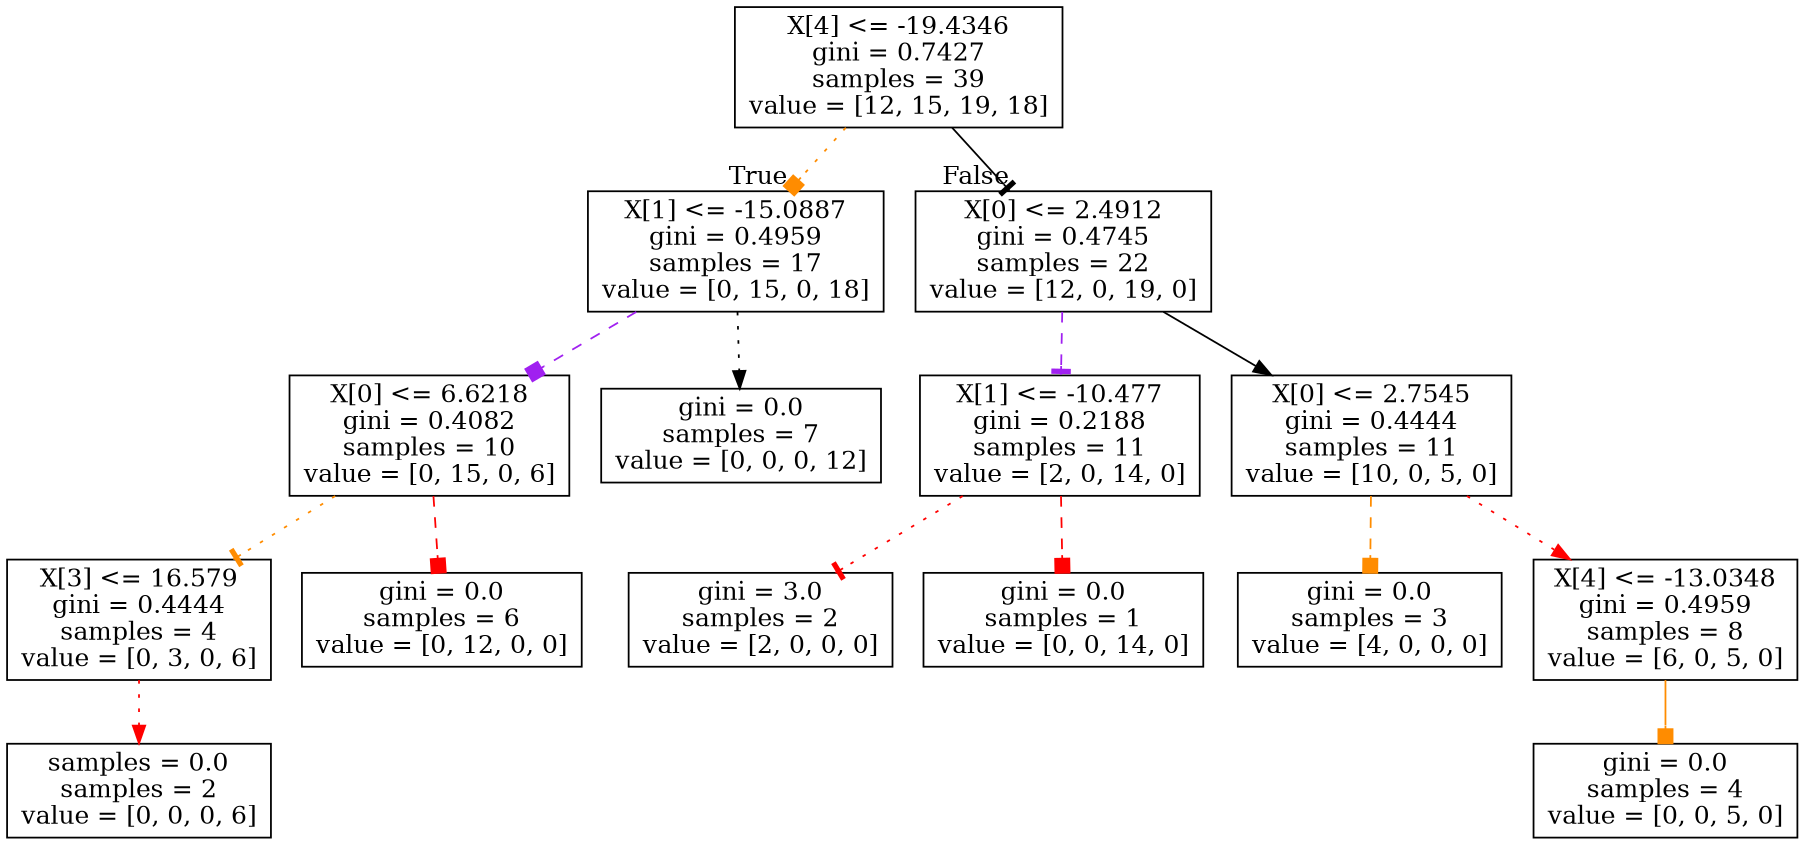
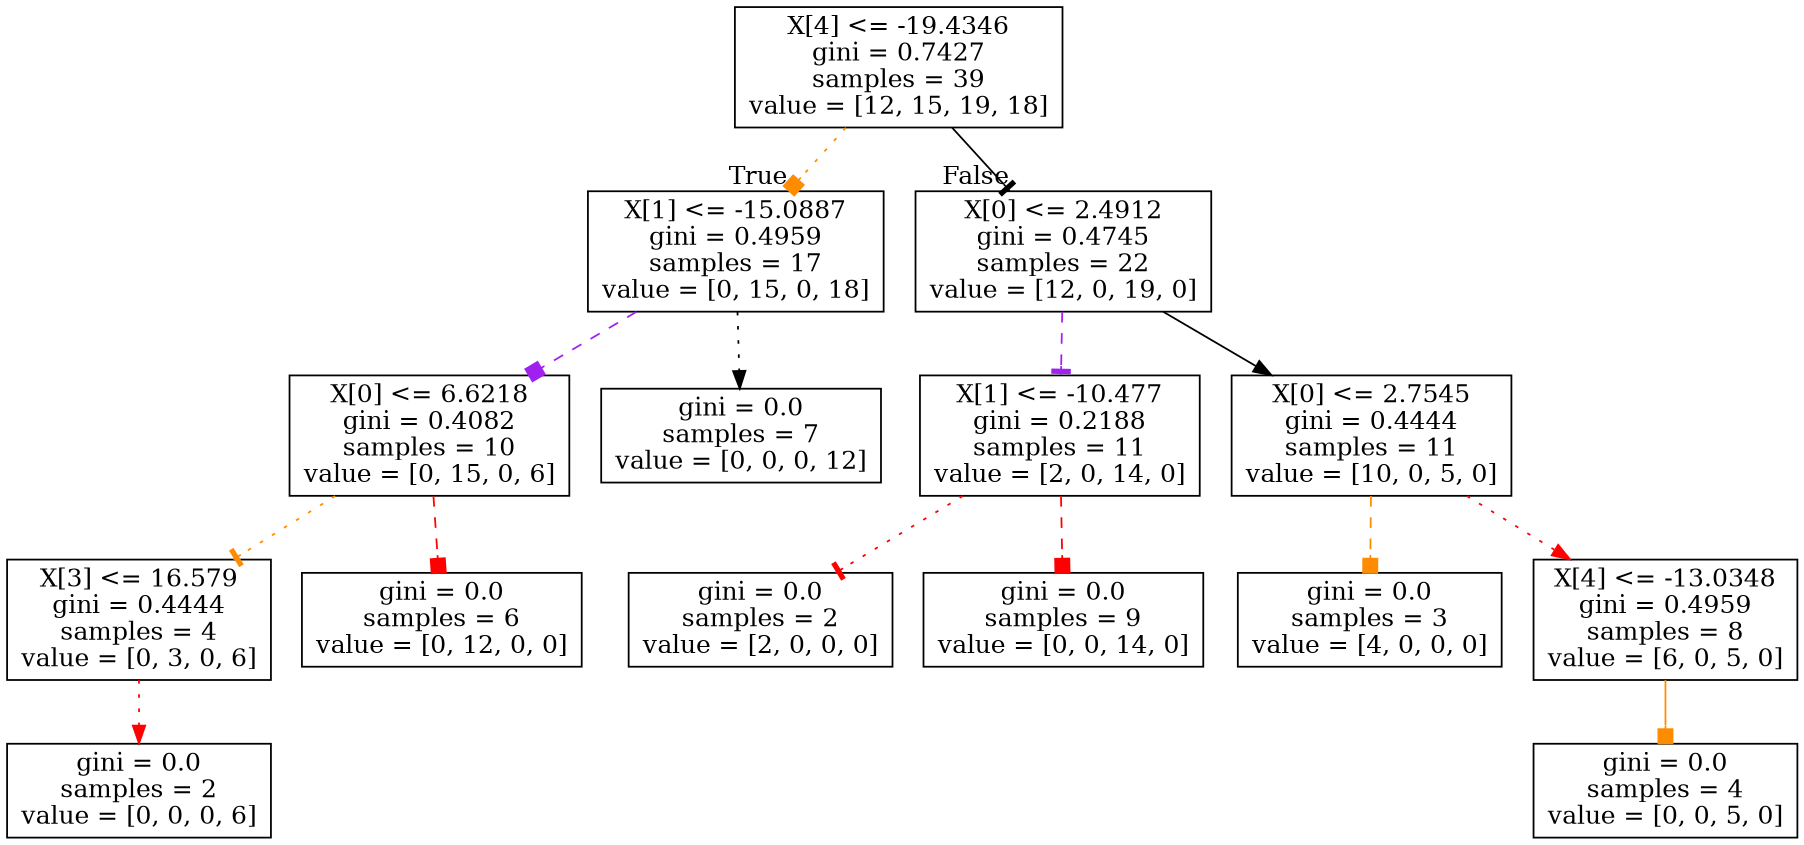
node "gini = 3.0 samples = 2 value = [2, 0, 0, 0]": label "gini = 3.0 samples = 2 value = [2, 0, 0, 0]" -> "gini = 0.0 samples = 2 value = [2, 0, 0, 0]"
node "gini = 0.0 samples = 1 value = [0, 0, 14, 0]": label "gini = 0.0 samples = 1 value = [0, 0, 14, 0]" -> "gini = 0.0 samples = 9 value = [0, 0, 14, 0]"
node "samples = 0.0 samples = 2 value = [0, 0, 0, 6]": label "samples = 0.0 samples = 2 value = [0, 0, 0, 6]" -> "gini = 0.0 samples = 2 value = [0, 0, 0, 6]"
